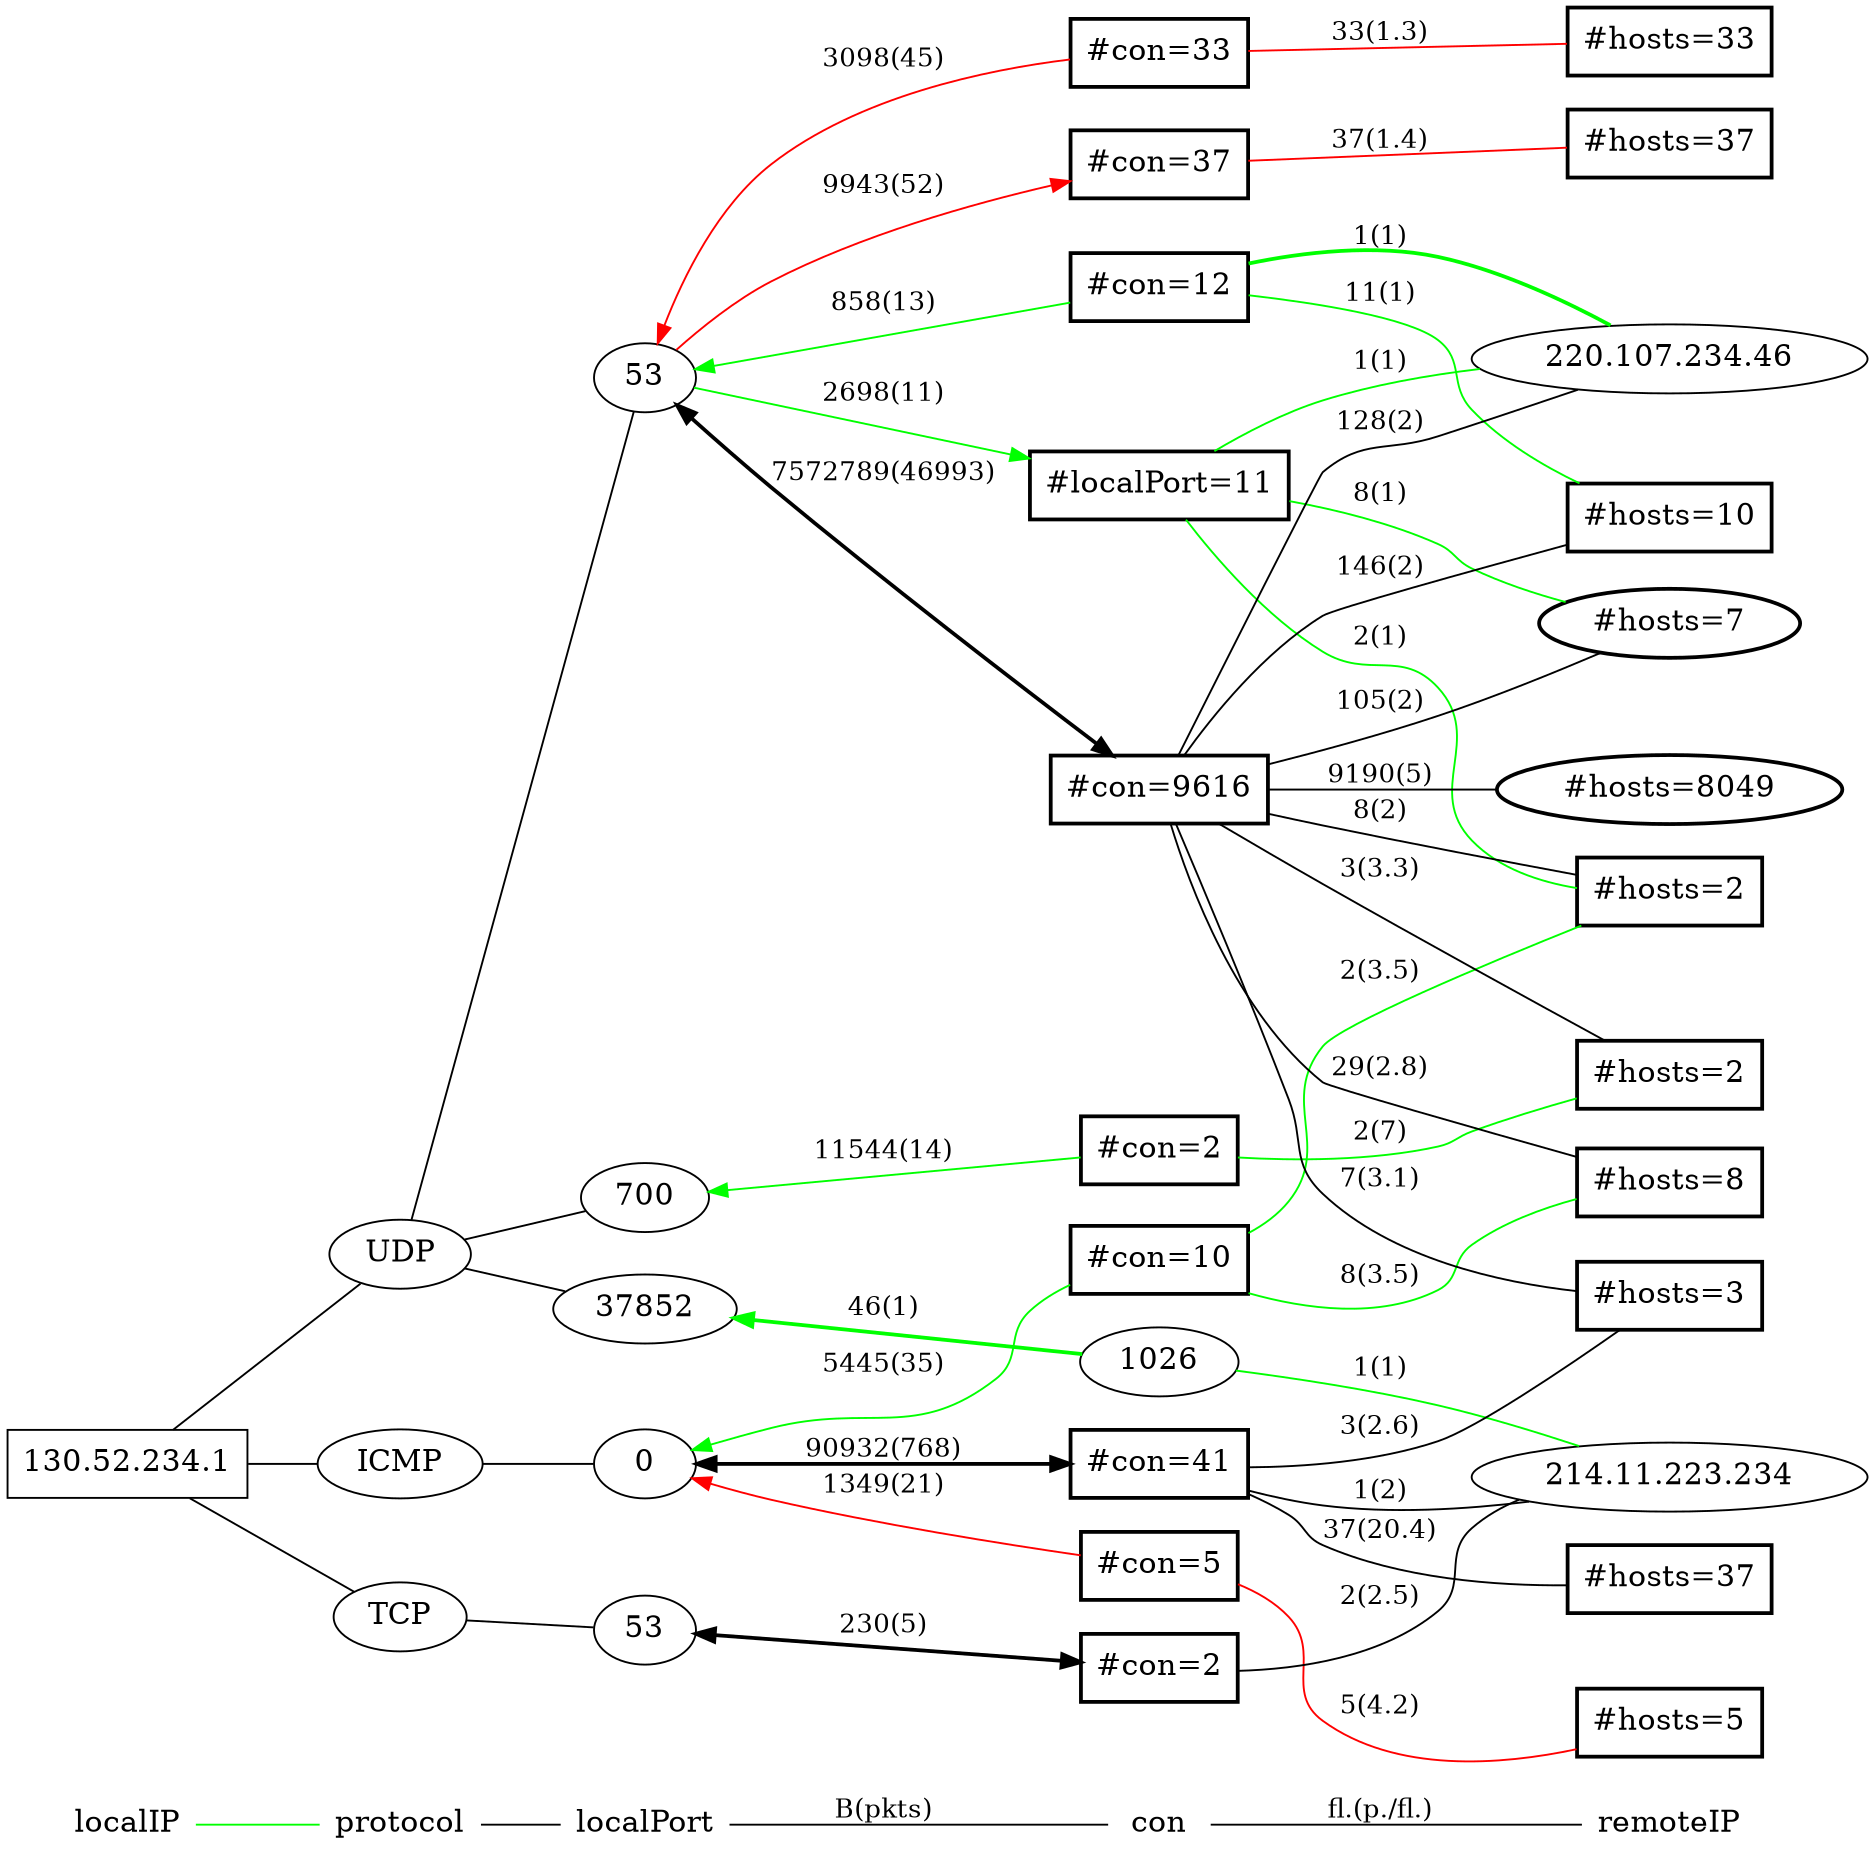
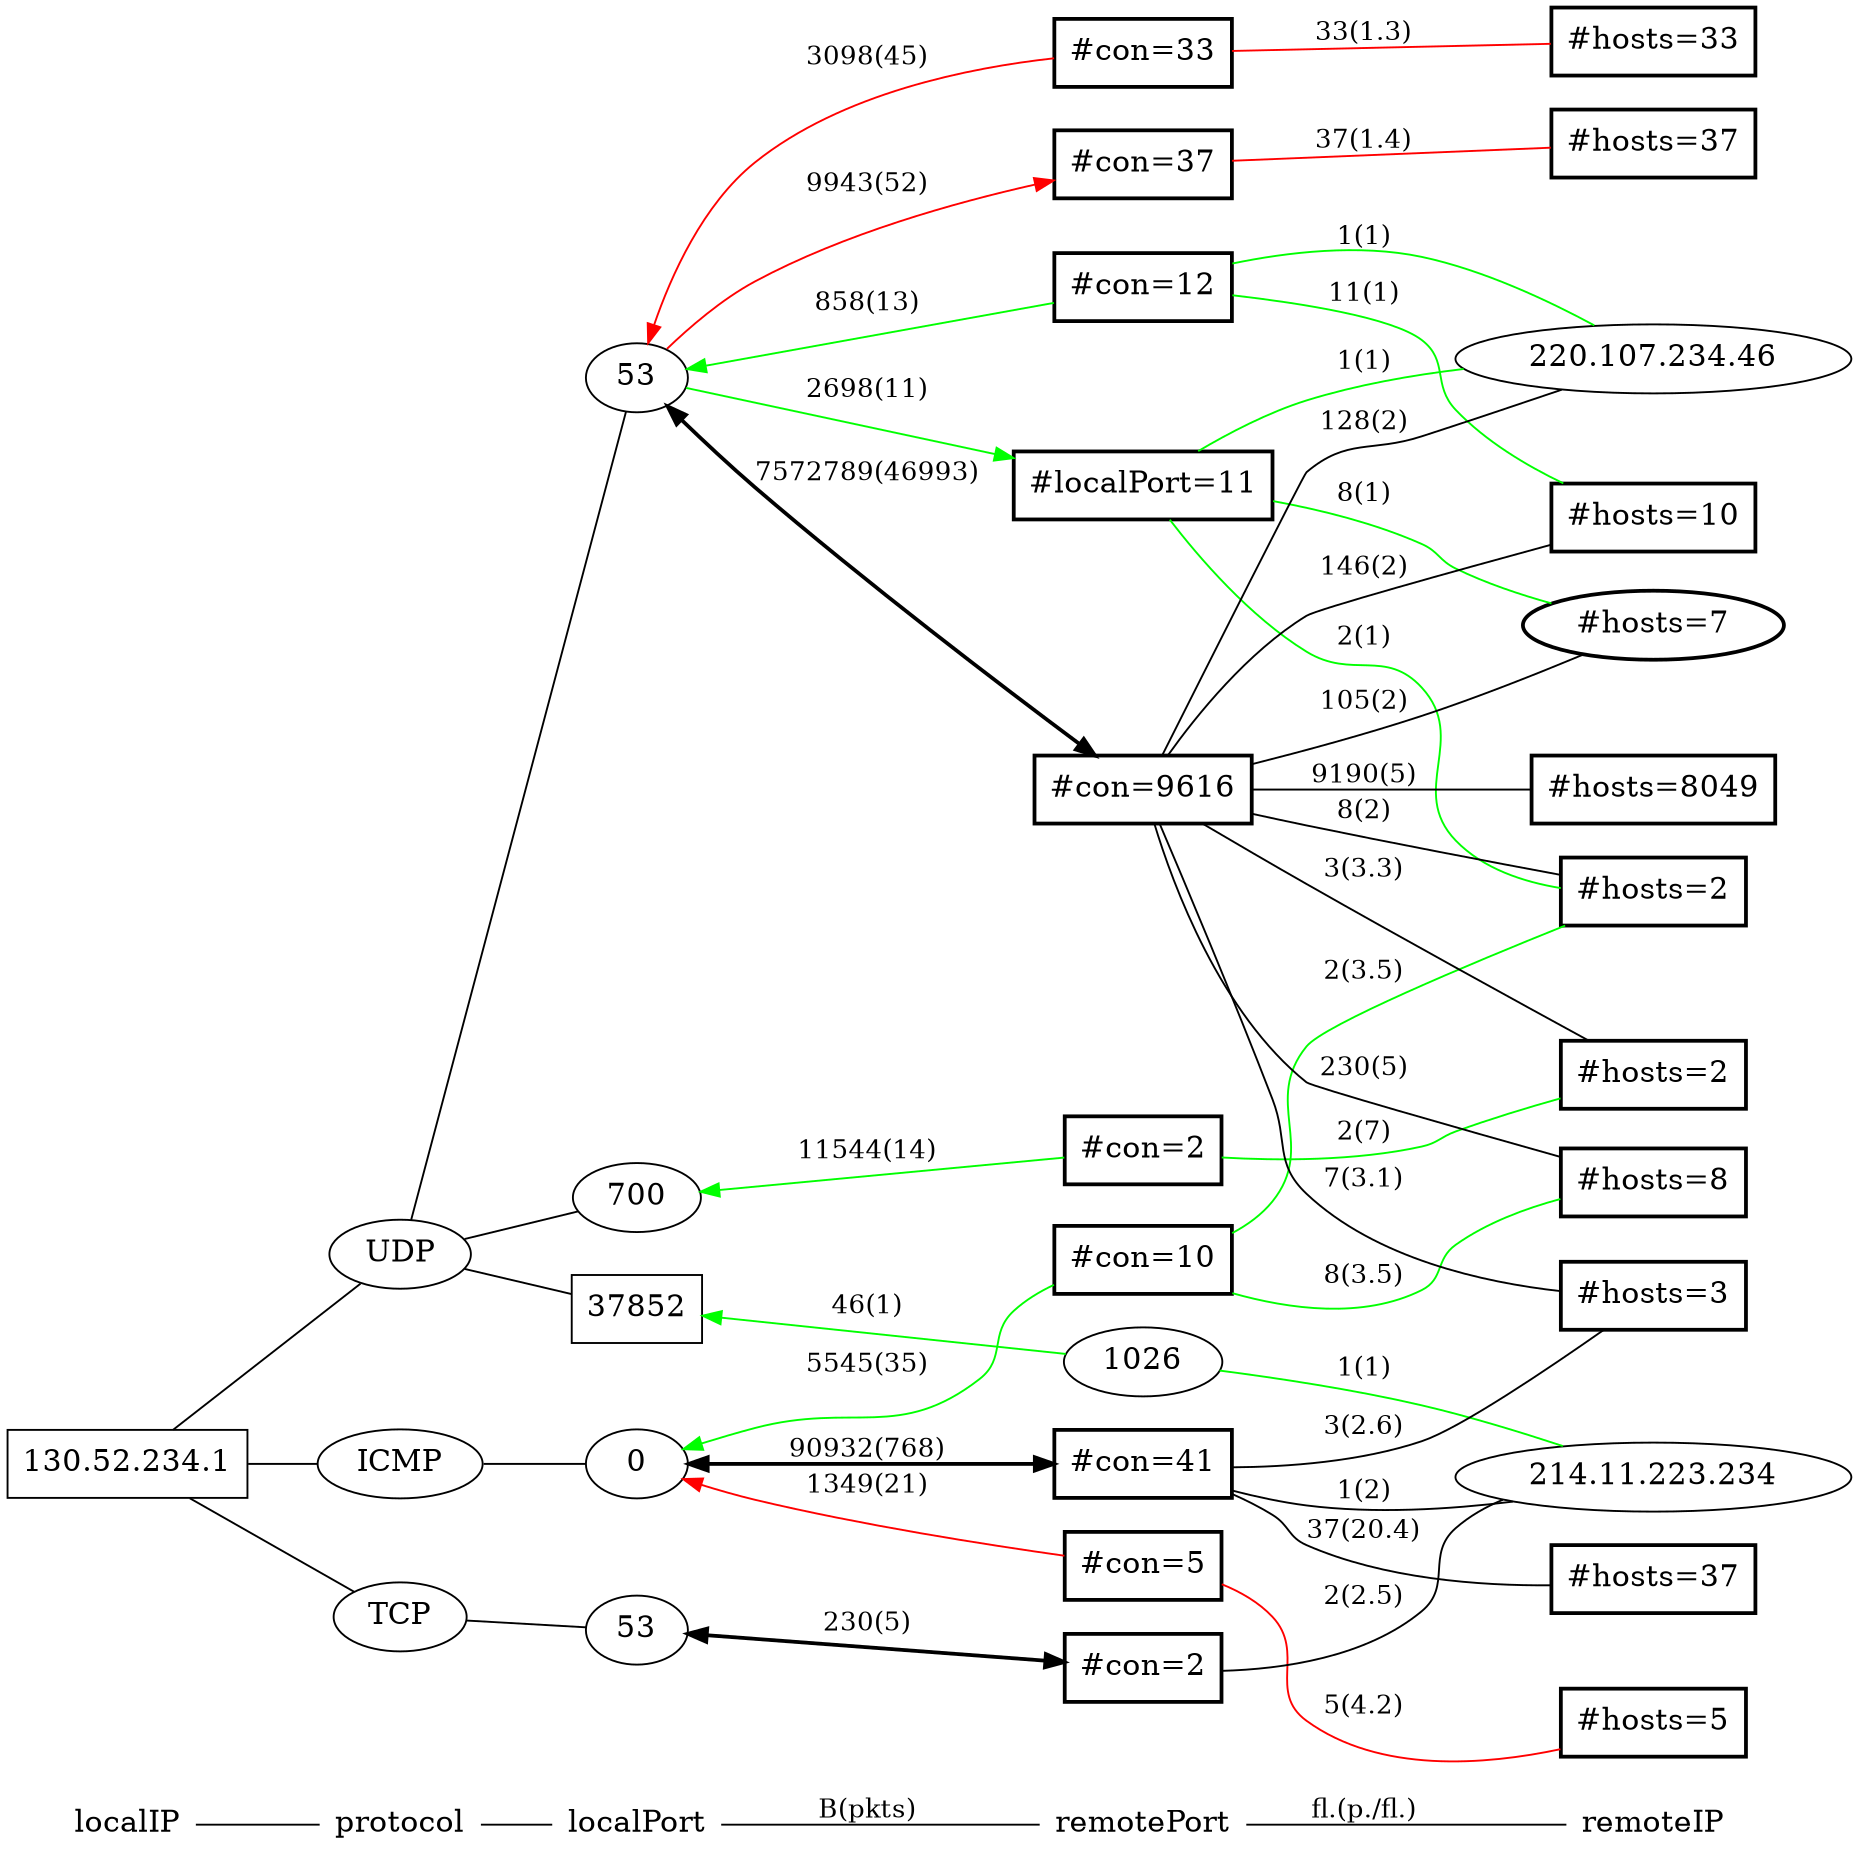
edge "#con=12" -- "220.107.234.46": style bold -> solid
node "#hosts=8049": shape ellipse -> box
edge "#con=9616" -- "#hosts=8": label "29(2.8)" -> "230(5)"
node "37852": shape ellipse -> box
edge "37852" -- "1026": style bold -> solid
edge "#con=10" -- "0": label "5445(35)" -> "5545(35)"
edge "localIP" -- "protocol": color green -> black
node "con": label "con" -> "remotePort"
